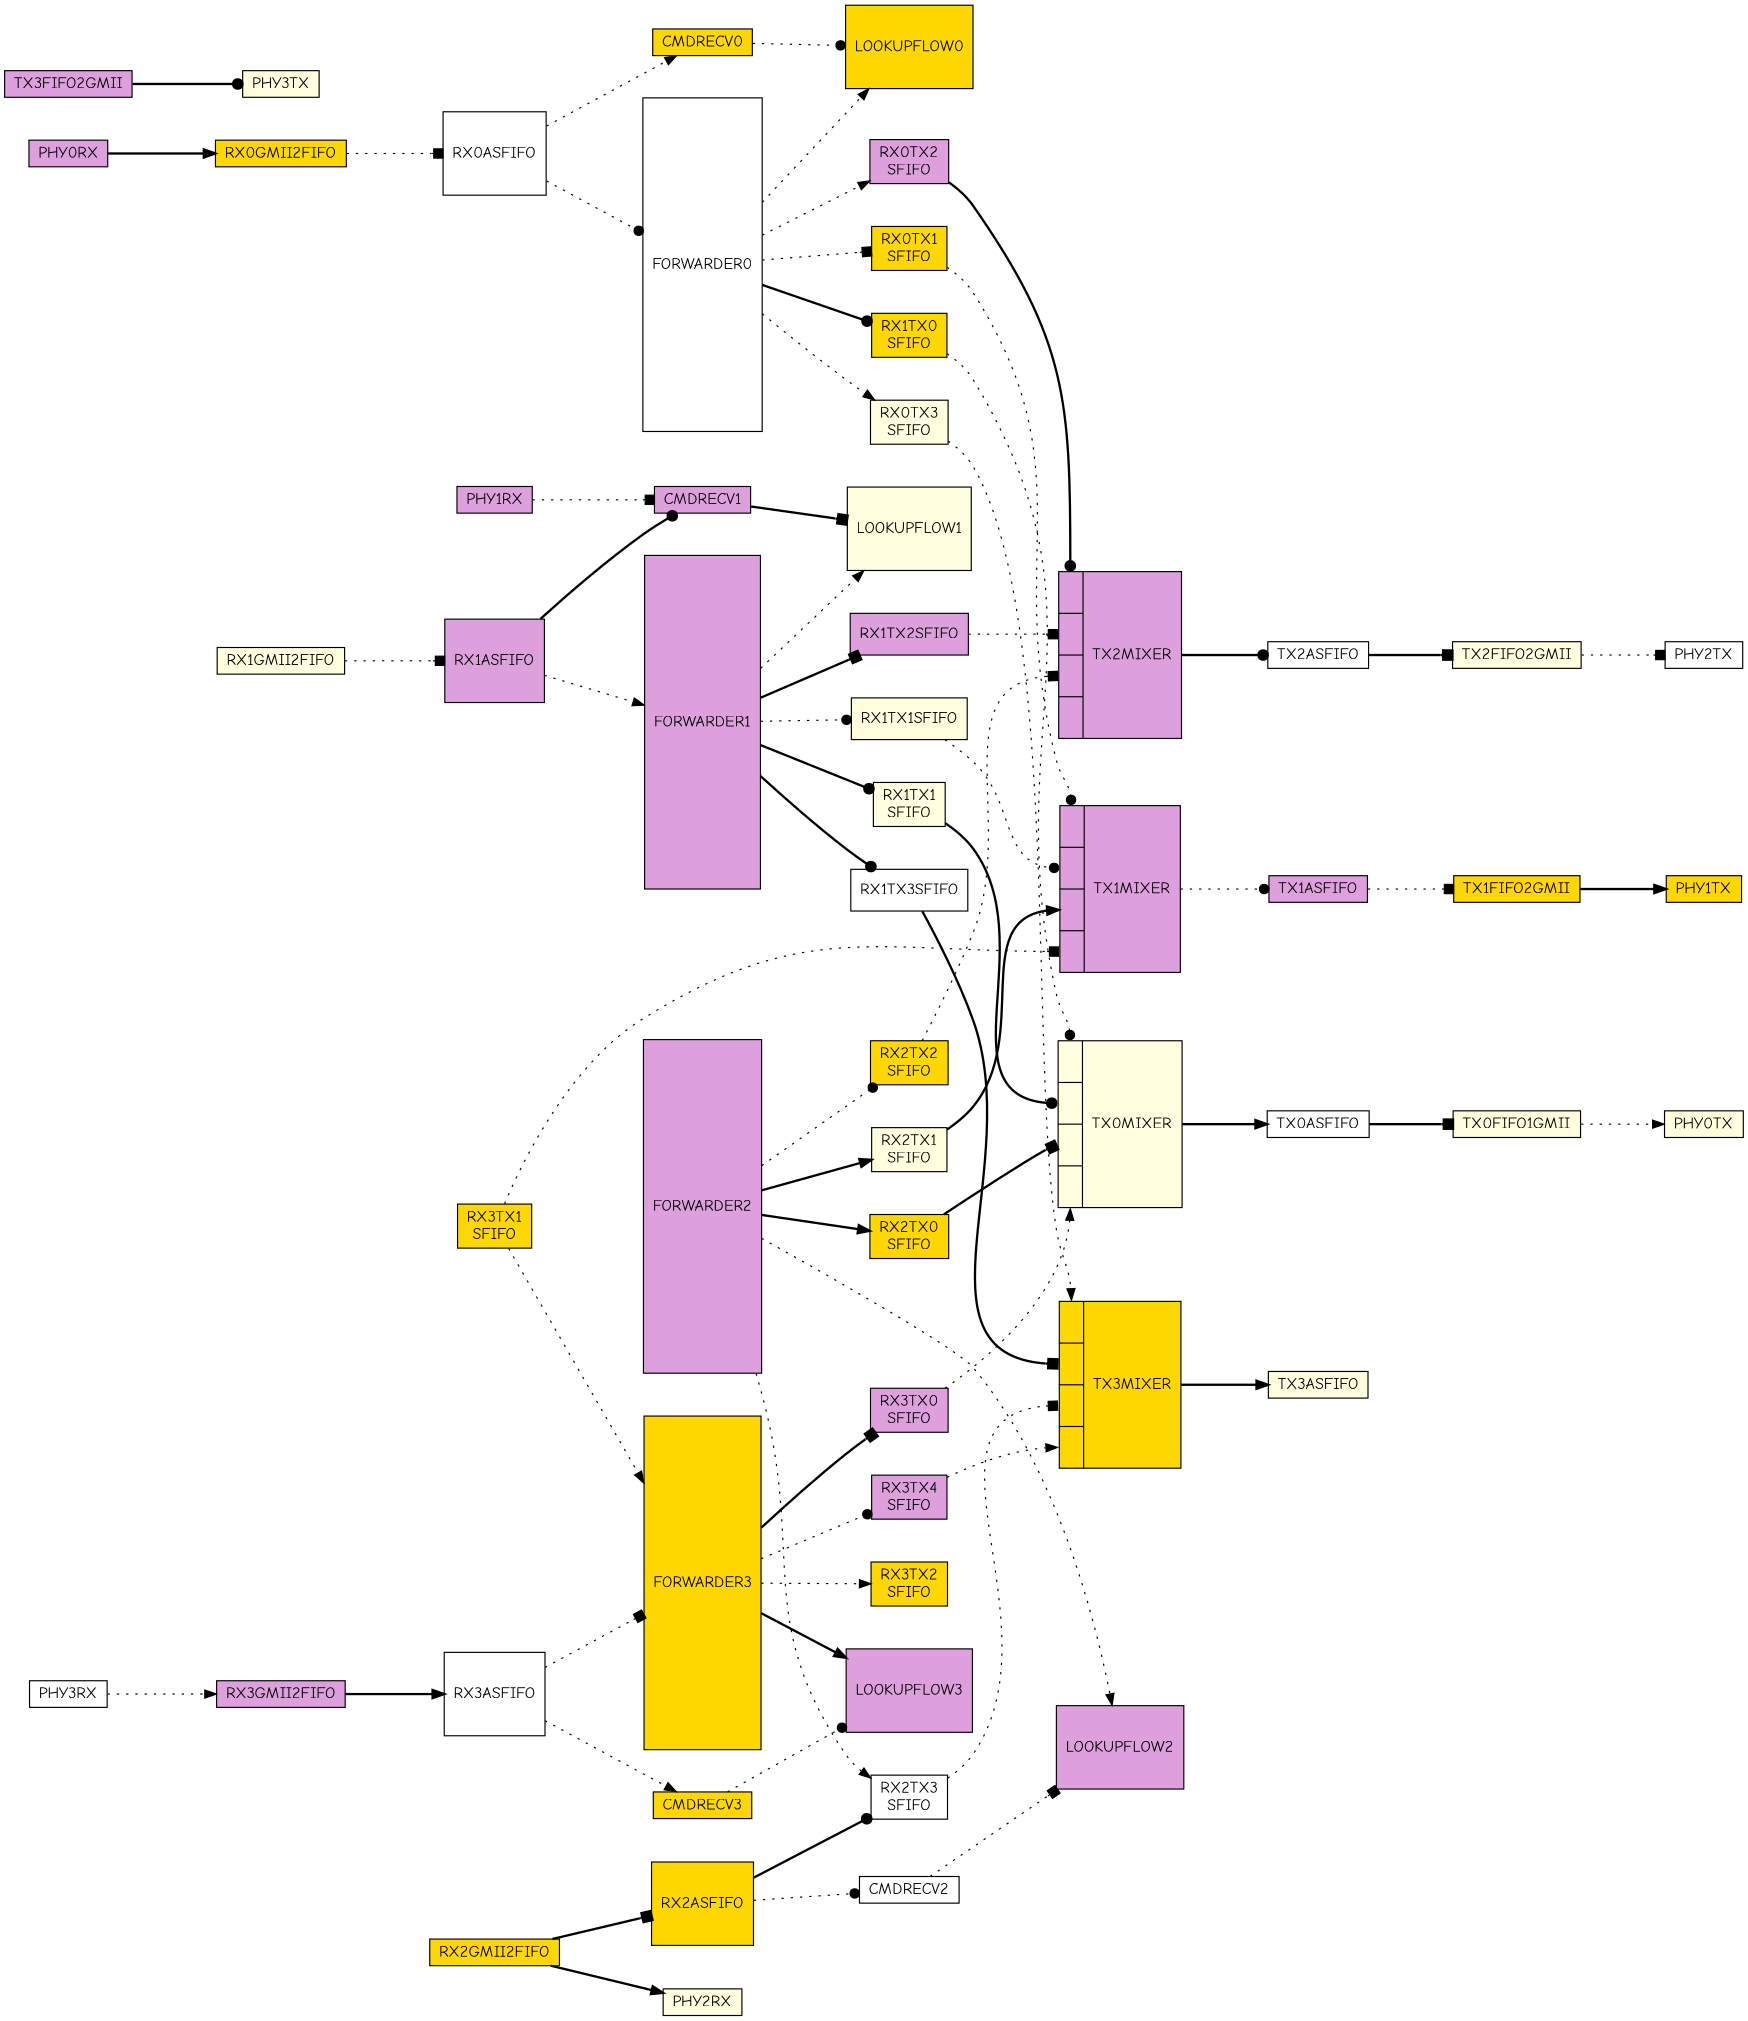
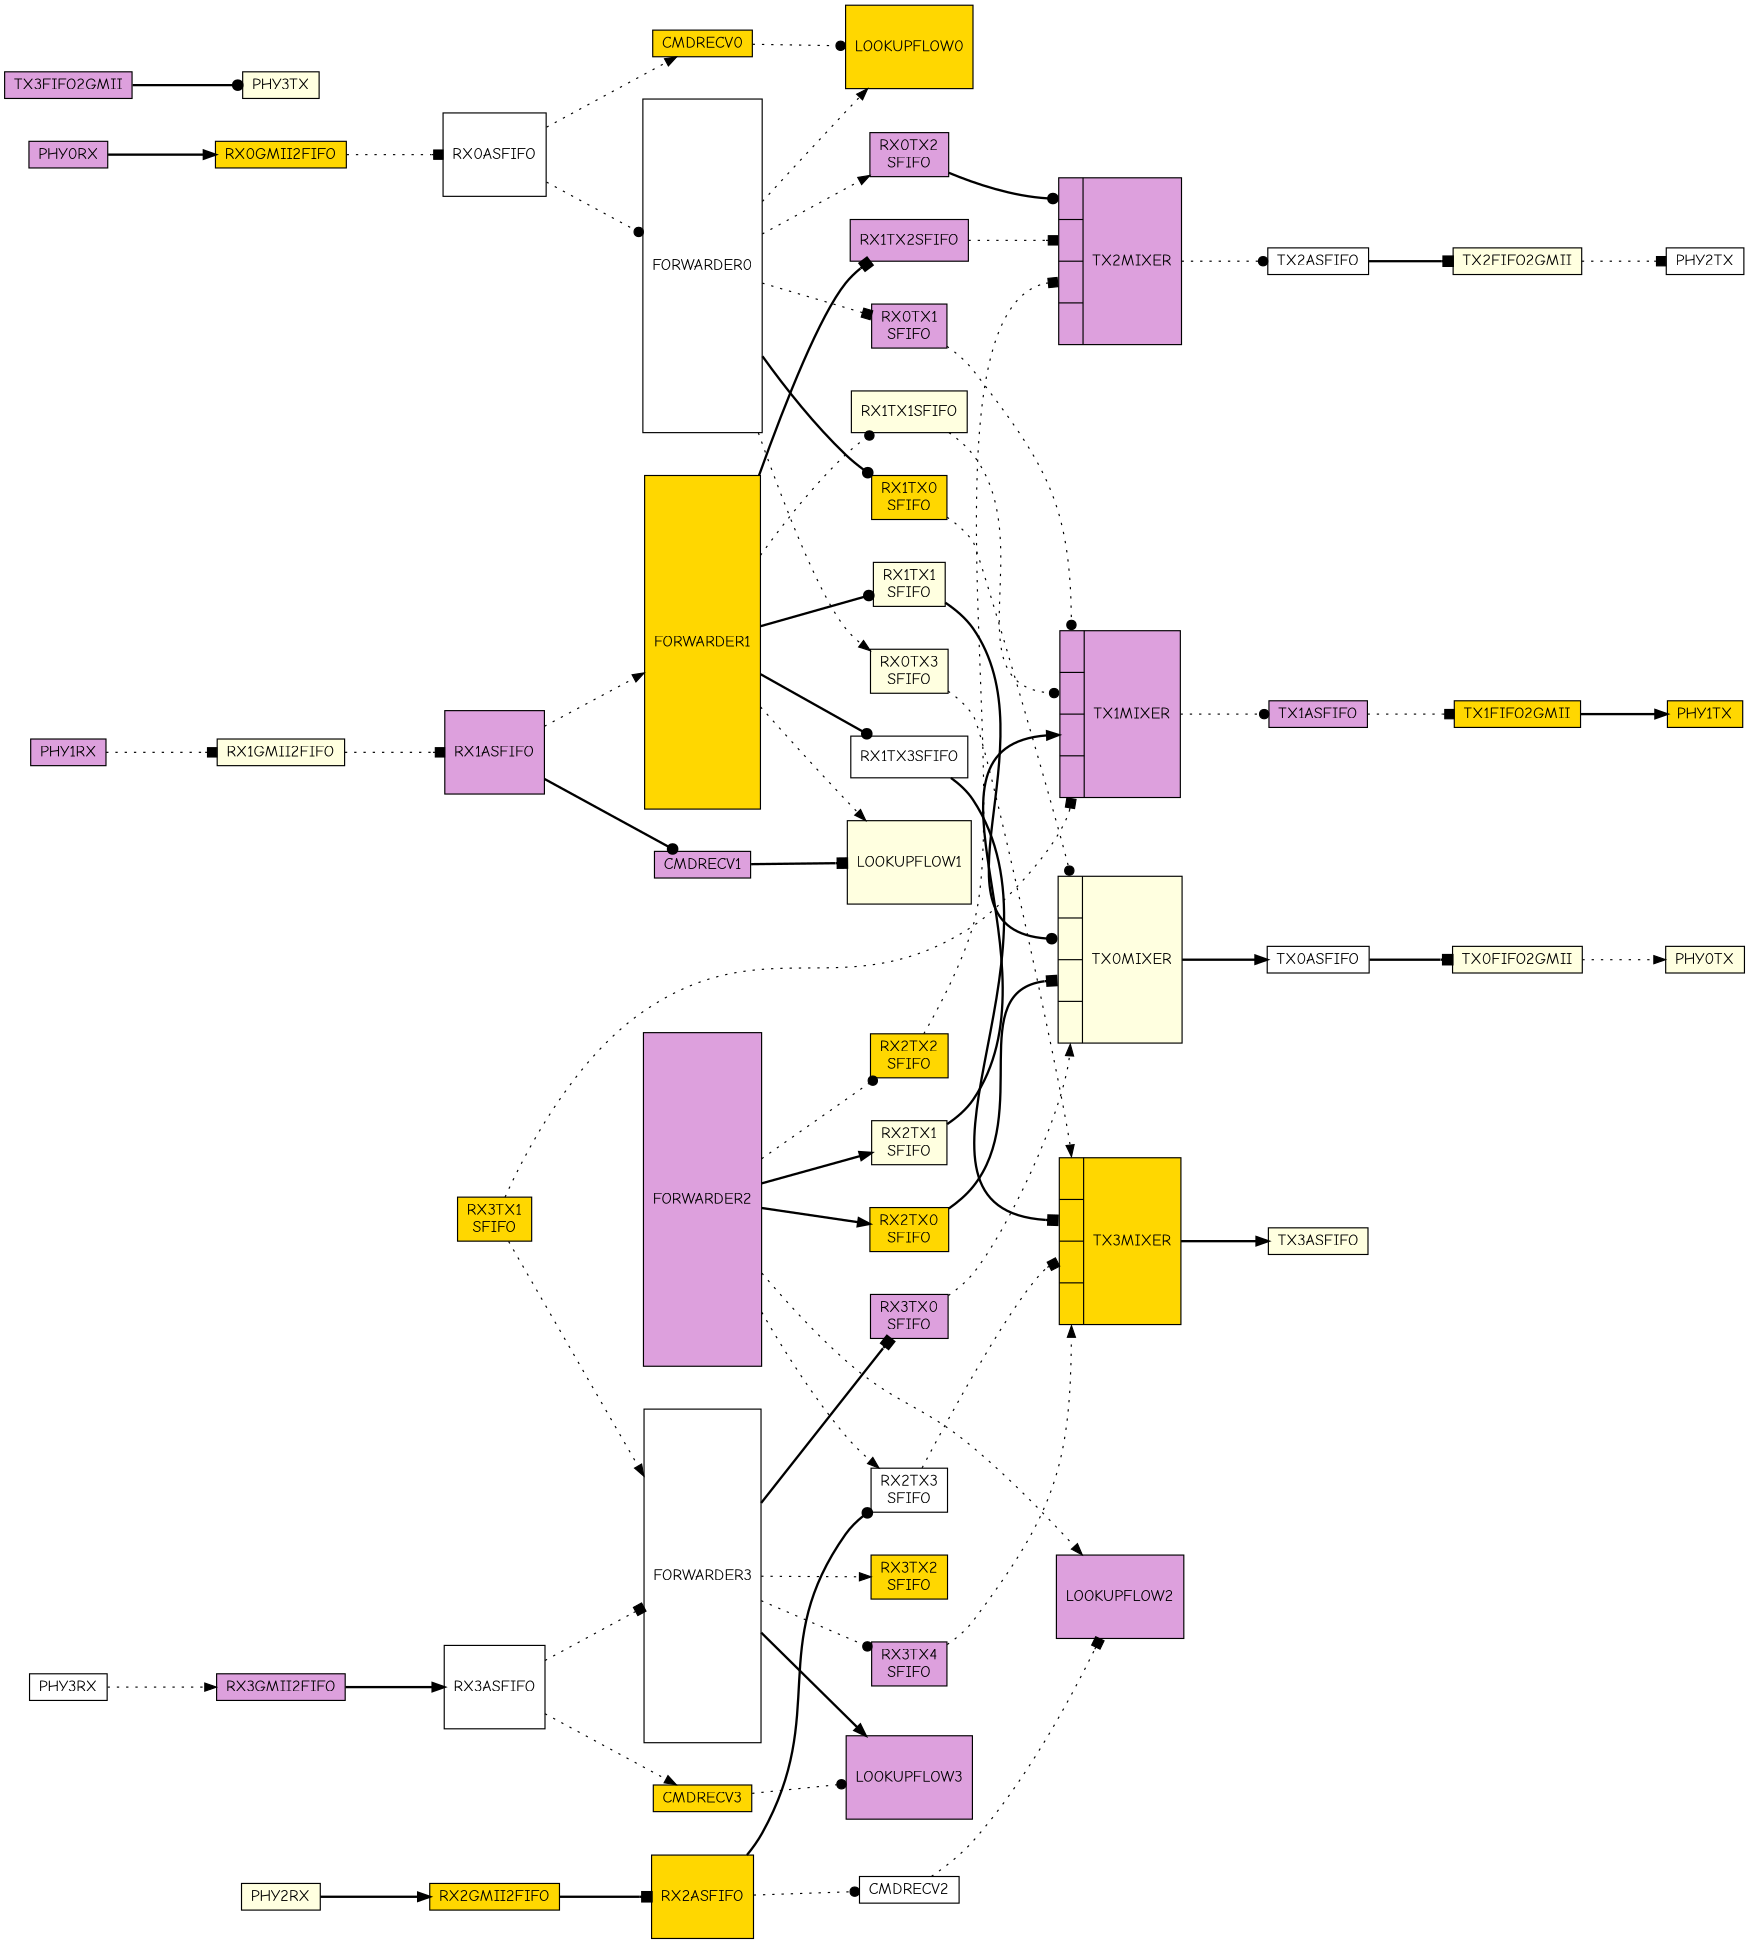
node "RX0TX1 SFIFO": fillcolor gold -> plum
edge "PHY1RX" -> "CMDRECV1": now "PHY1RX" -> "RX1GMII2FIFO"
edge "TX2MIXER" -> "TX2ASFIFO": style bold -> dotted
node "FORWARDER1": fillcolor plum -> gold
node "TX0FIFO1GMII": label "TX0FIFO1GMII" -> "TX0FIFO2GMII"
node "FORWARDER3": fillcolor gold -> white
edge "RX2GMII2FIFO" -> "PHY2RX": reversed
